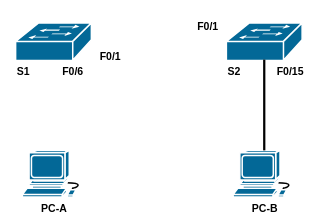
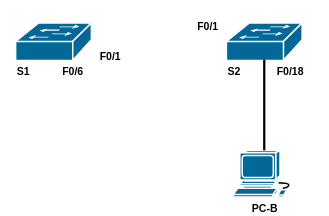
node "F0/15": label "F0/15" -> "F0/18"
node "PC-A": removed
